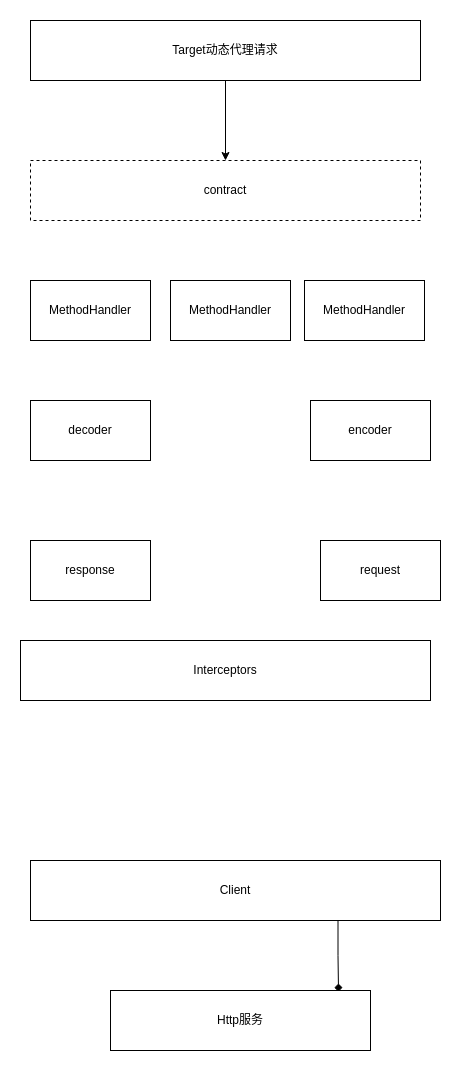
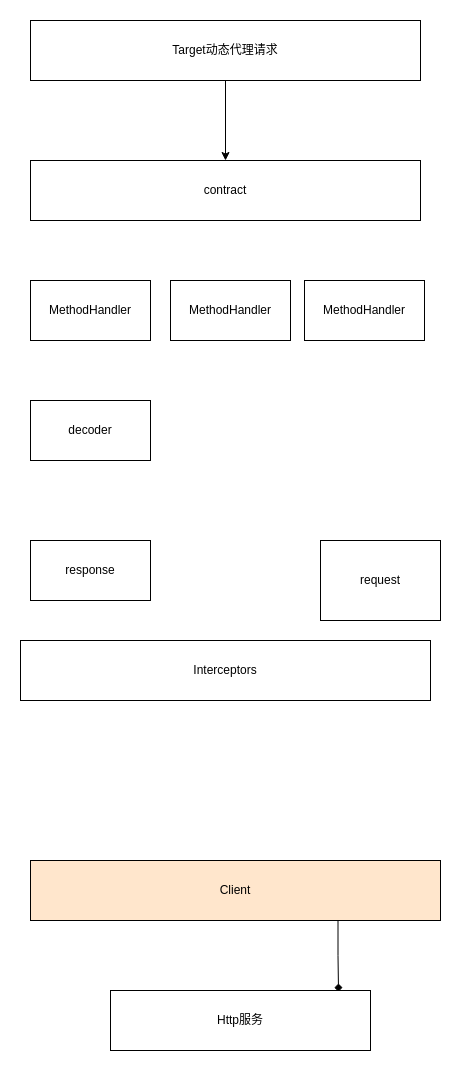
node "contract": style dashed -> solid
node "encoder": removed
node "request": size 120x60 -> 120x80
node "Client": fillcolor #ffffff -> #ffe6cc
